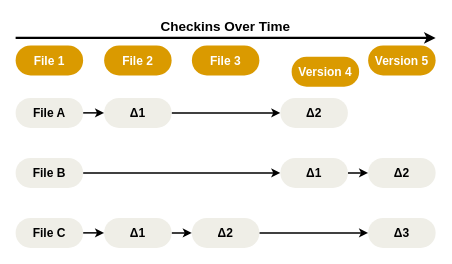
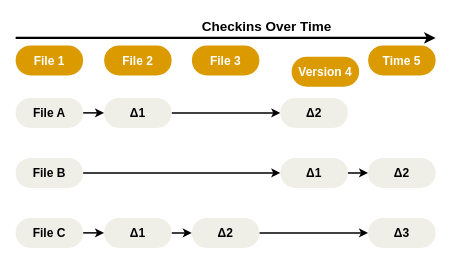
node "Checkins Over Time": moved (225, 27) -> (267, 27)
node "Version 5": label "Version 5" -> "Time 5"
